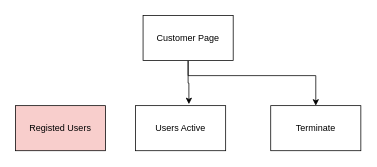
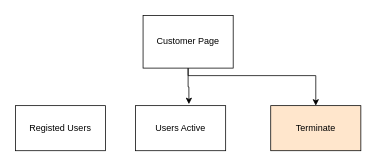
node "Customer Page": size 90x45 -> 90x53
node "Registed Users": fillcolor #f8cecc -> #ffffff
node "Terminate": fillcolor #ffffff -> #ffe6cc
